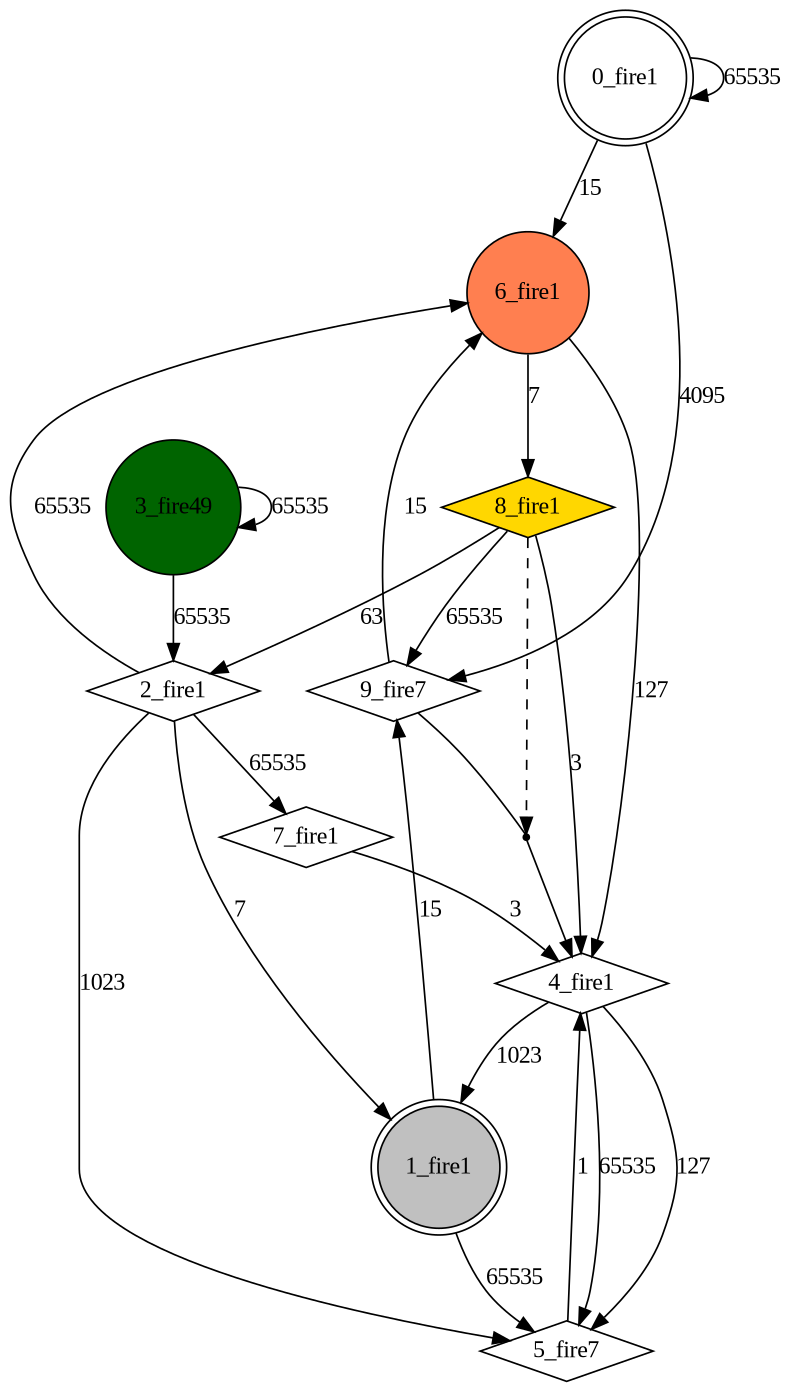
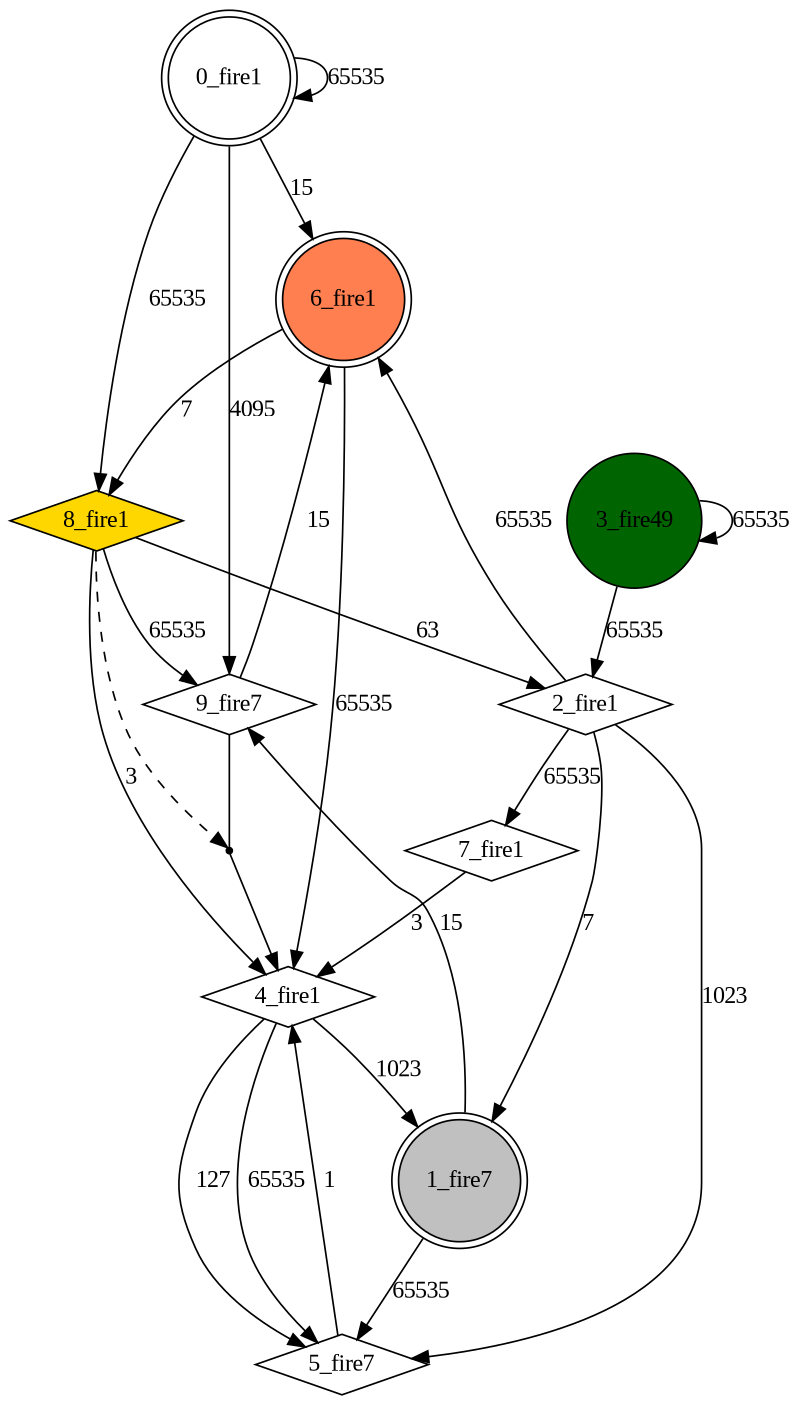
node "6_fire1": shape circle -> doublecircle
edge "0_fire1" -> "8_fire1": added, label "65535"
edge "6_fire1" -> "4_fire1": label "127" -> "65535"
node "1_fire1": label "1_fire1" -> "1_fire7"
